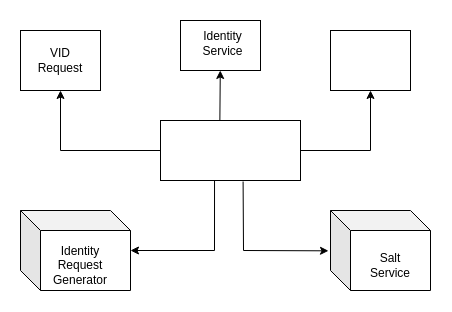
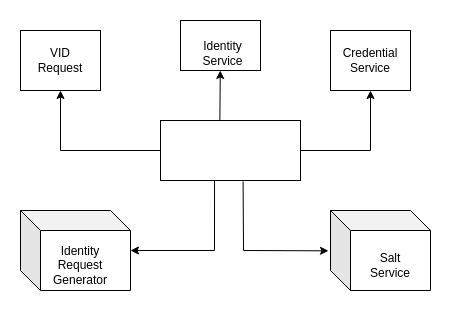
node "Identity Service": moved (223, 43) -> (223, 53)
node "Credential Service": added
